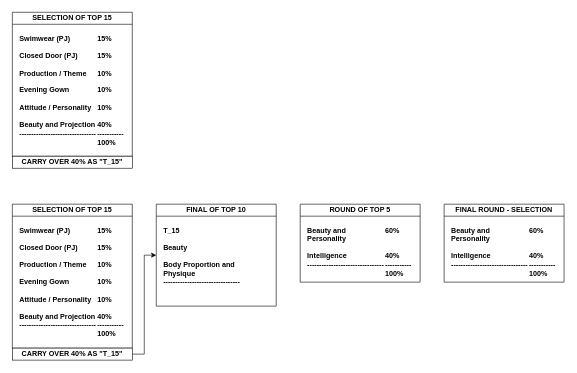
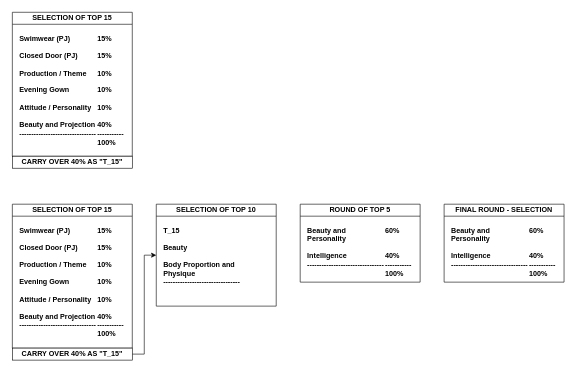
node "FINAL OF TOP 10": label "FINAL OF TOP 10" -> "SELECTION OF TOP 10"
